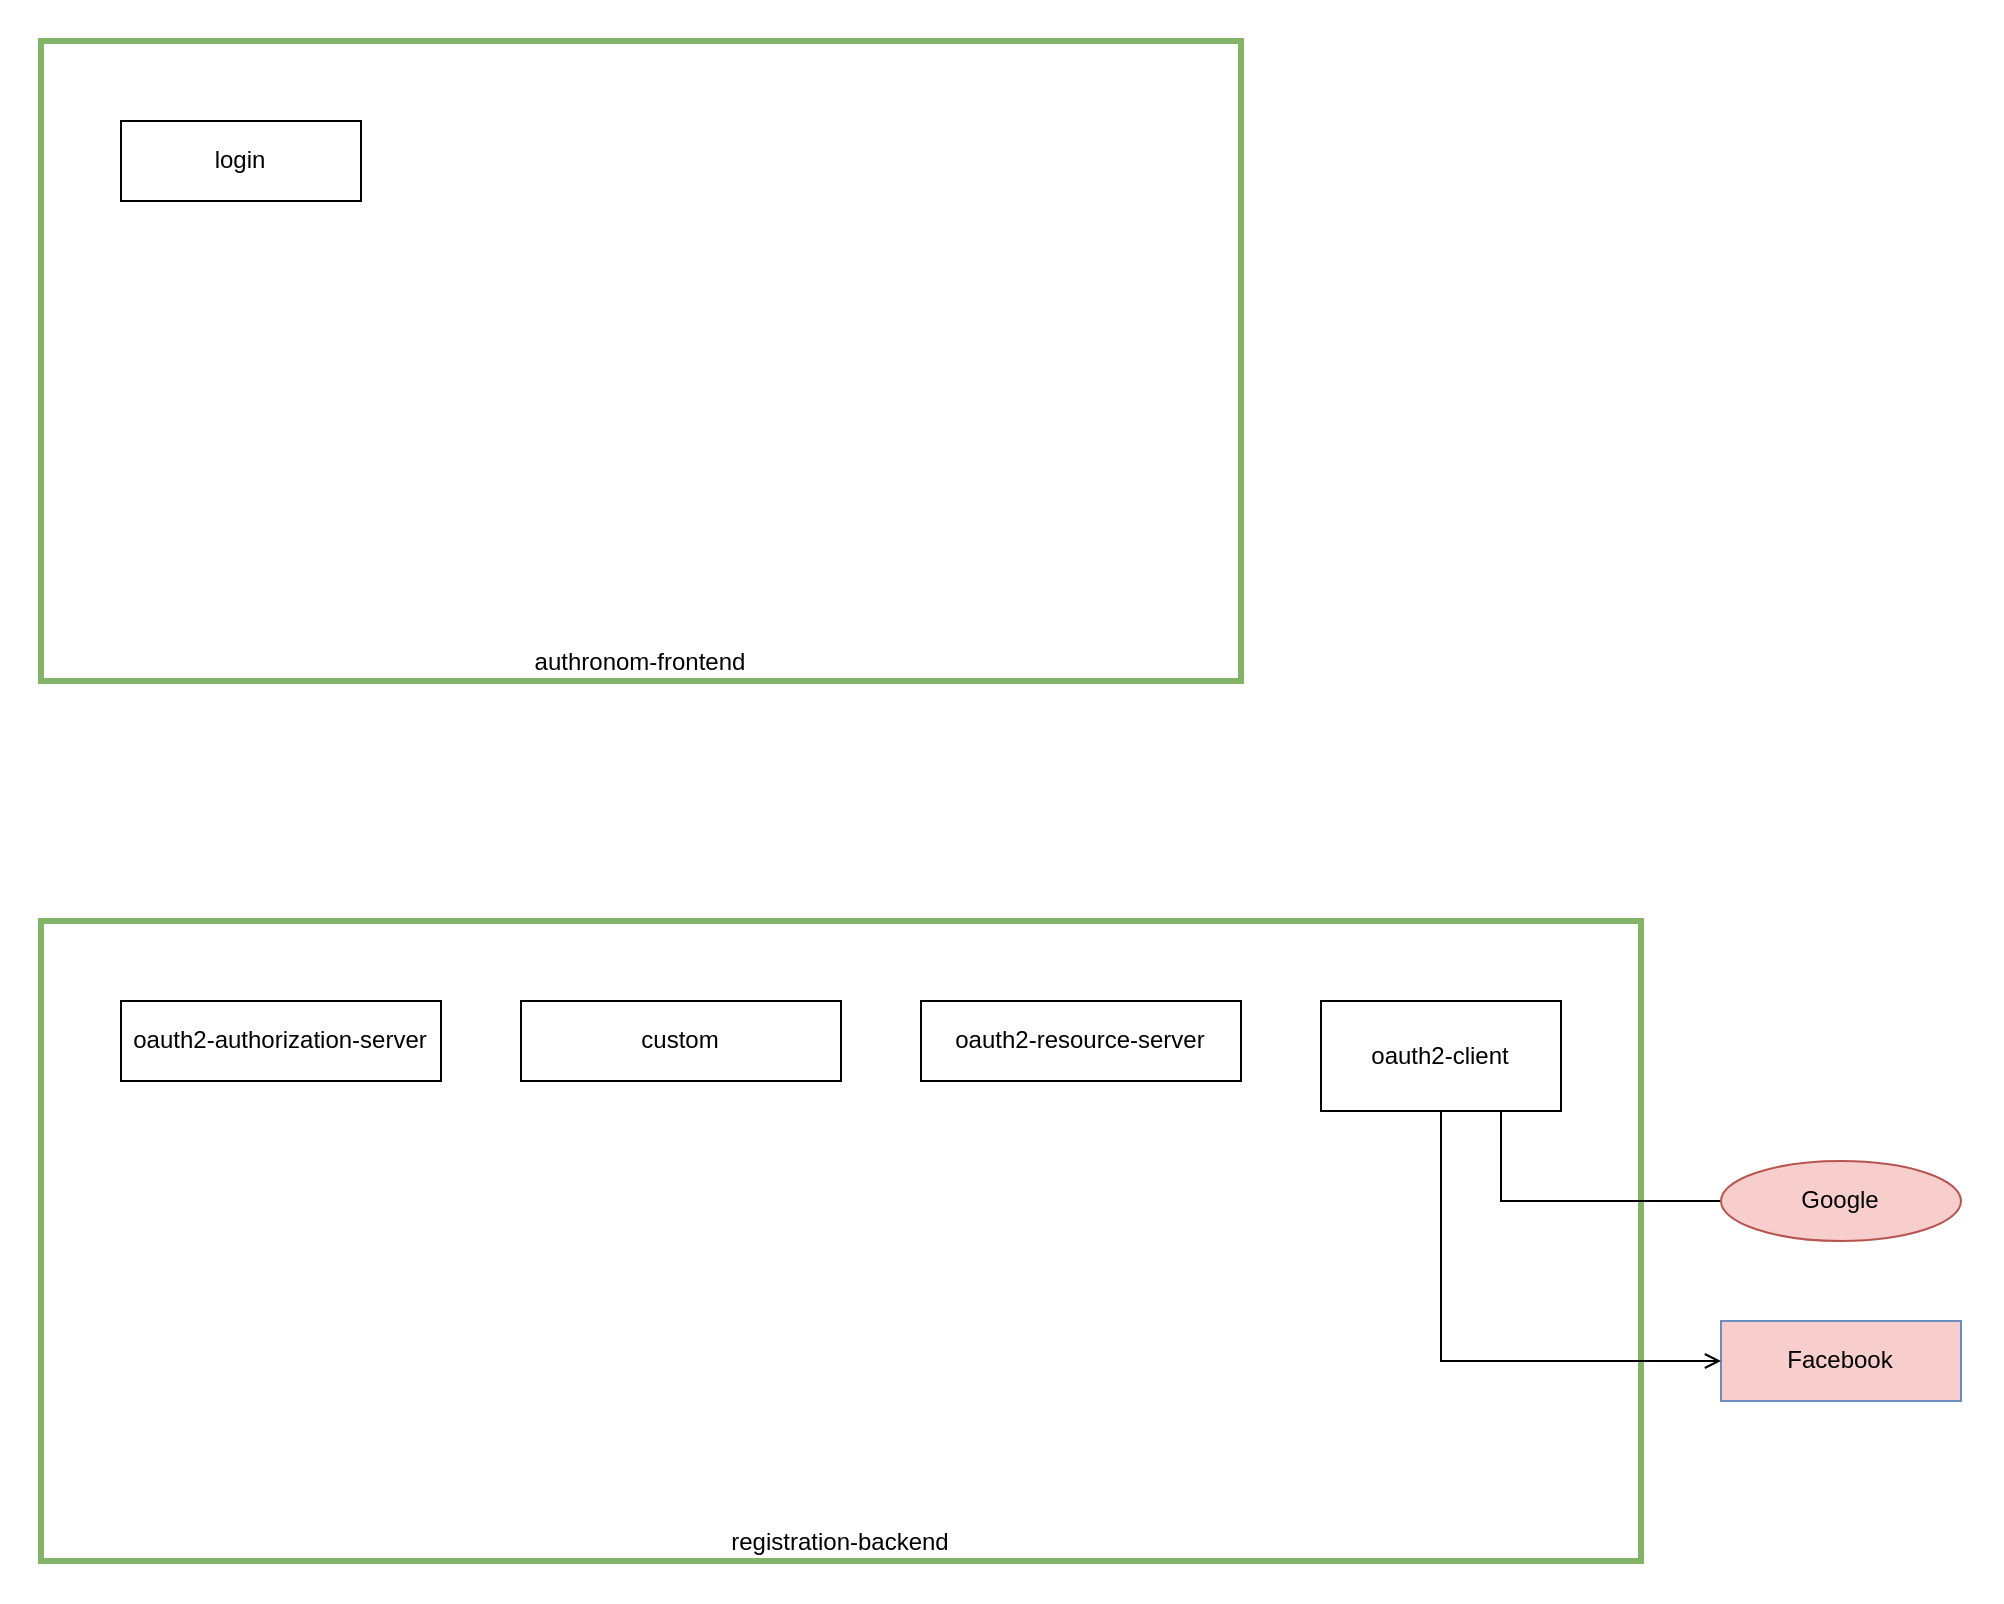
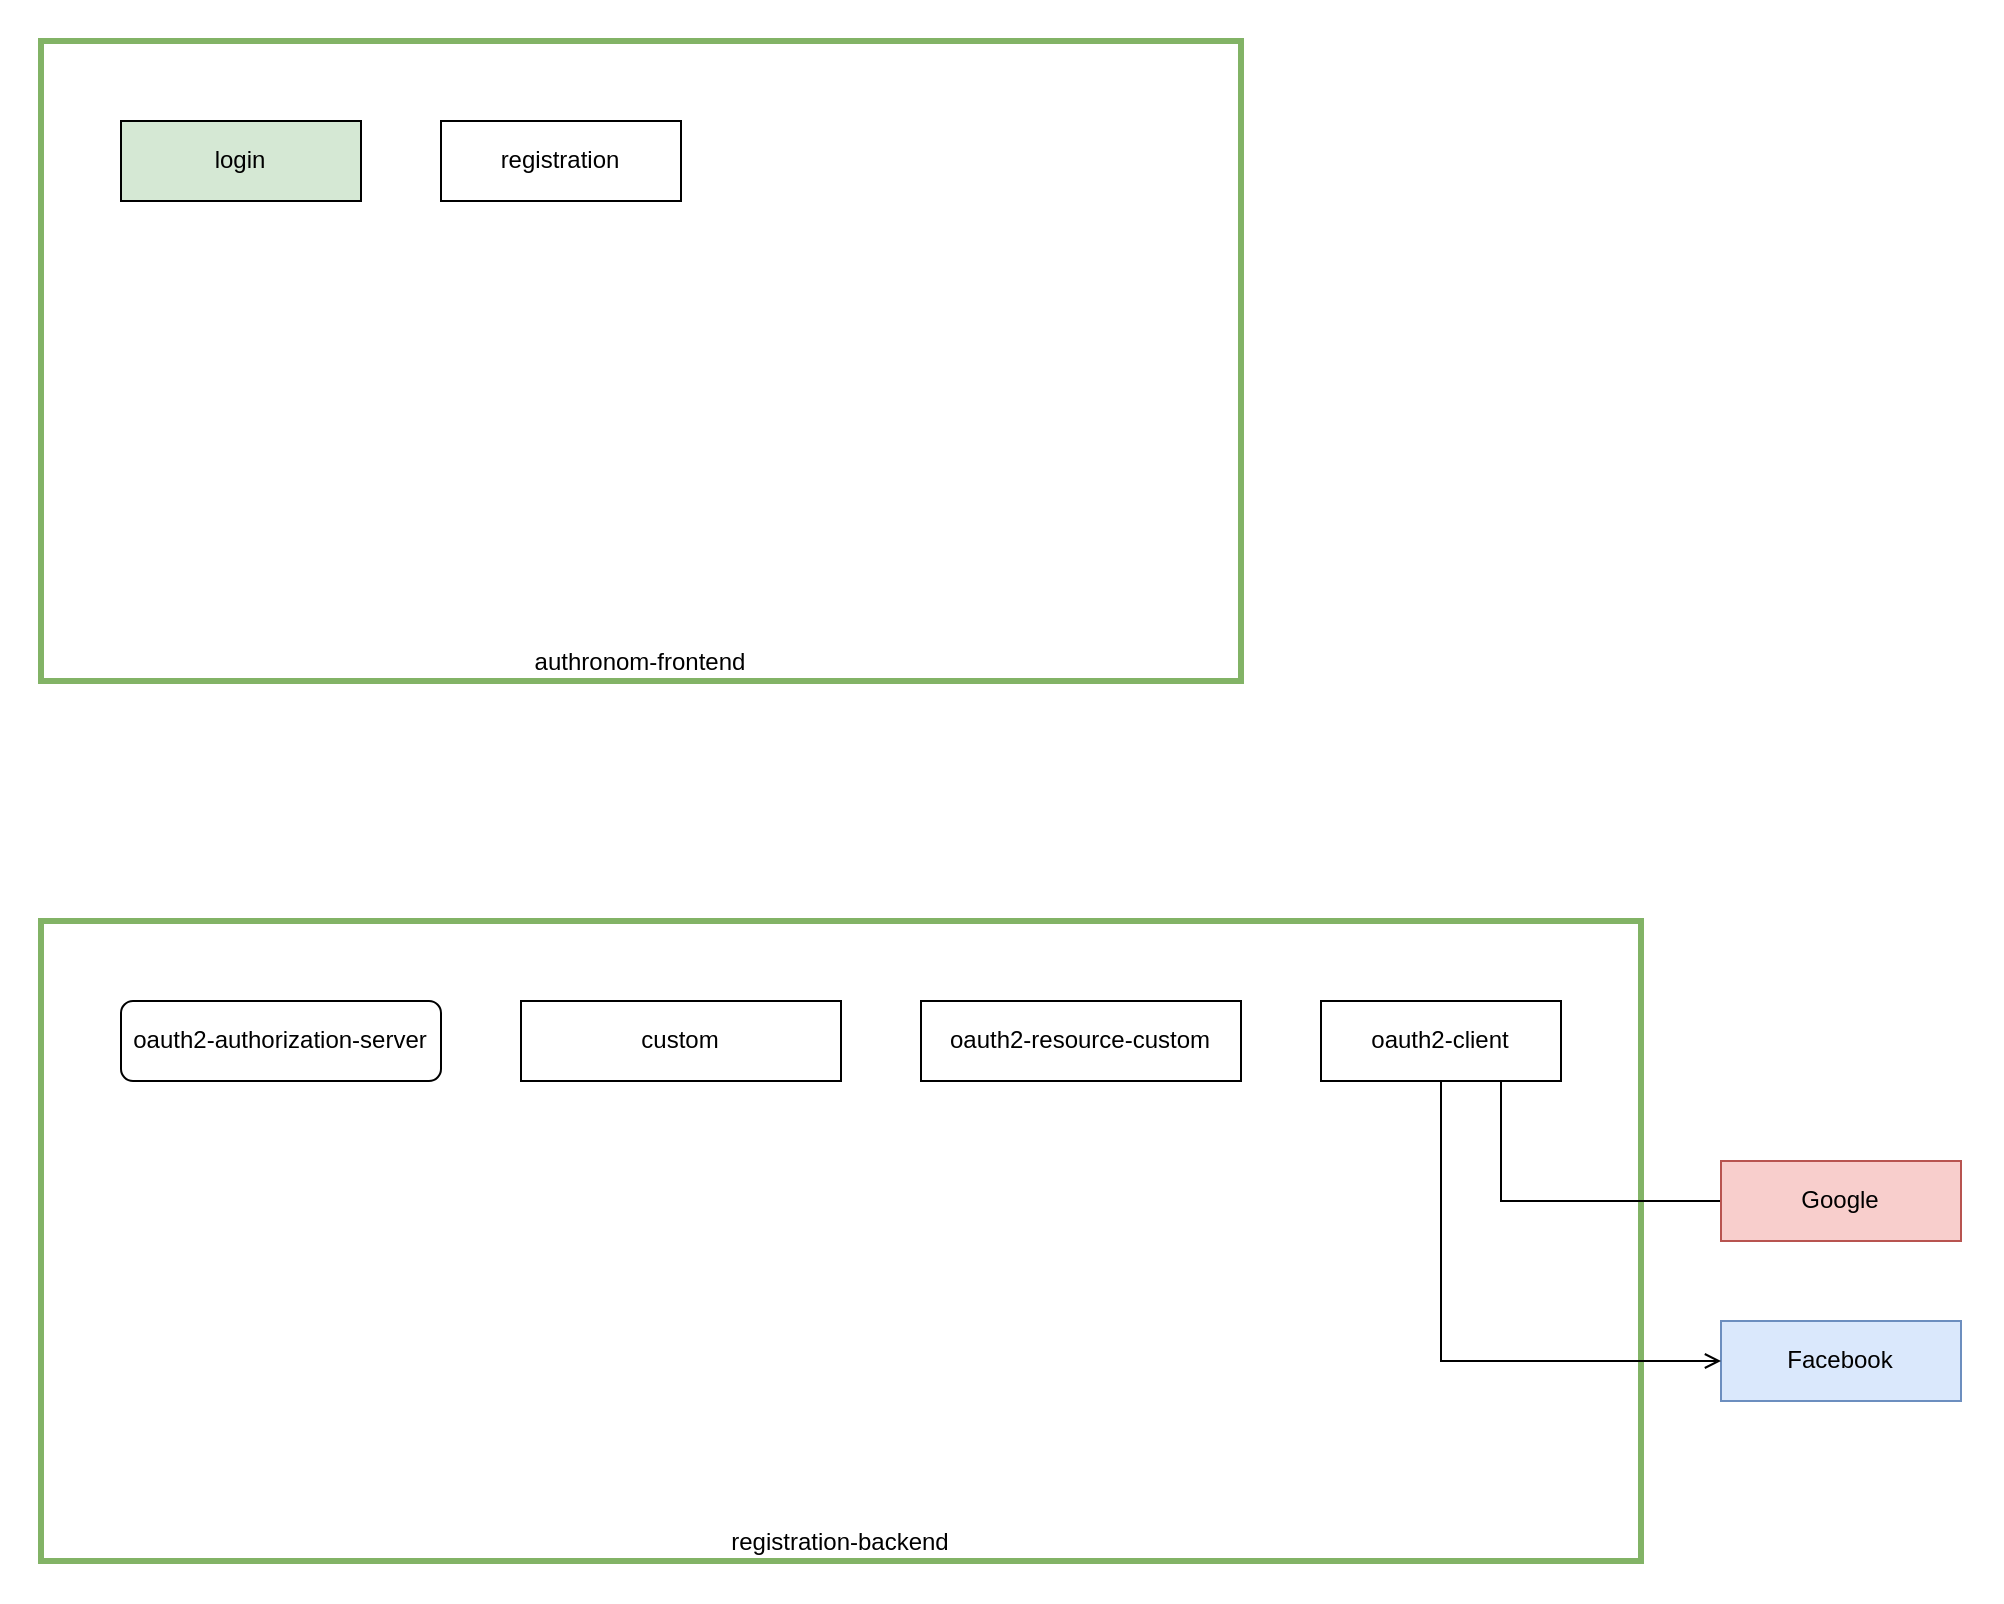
node "login": fillcolor #ffffff -> #d5e8d4
node "registration": added
node "oauth2-authorization-server": shape rectangle -> rounded rectangle
node "oauth2-resource-server": label "oauth2-resource-server" -> "oauth2-resource-custom"
node "oauth2-client": size 240x110 -> 240x80
node "Google": shape ellipse -> rectangle
node "Facebook": fillcolor #f8cecc -> #dae8fc
